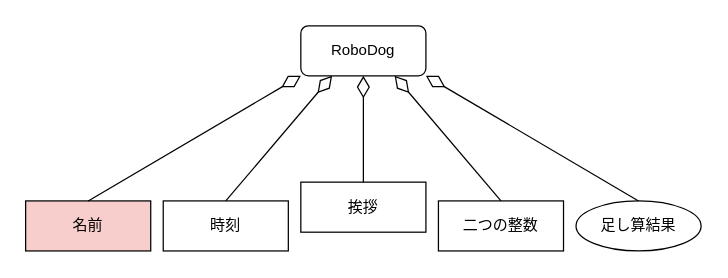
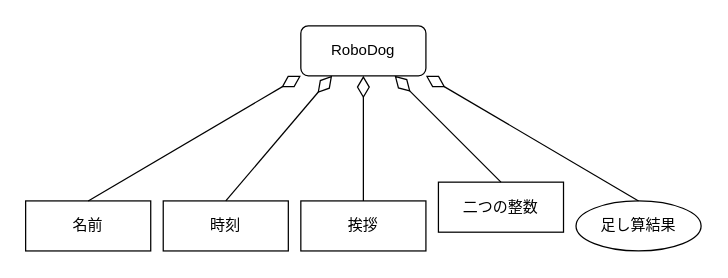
node "挨拶": moved (363, 207) -> (363, 226)
node "名前": fillcolor #f8cecc -> #ffffff
node "二つの整数": moved (501, 226) -> (501, 207)
